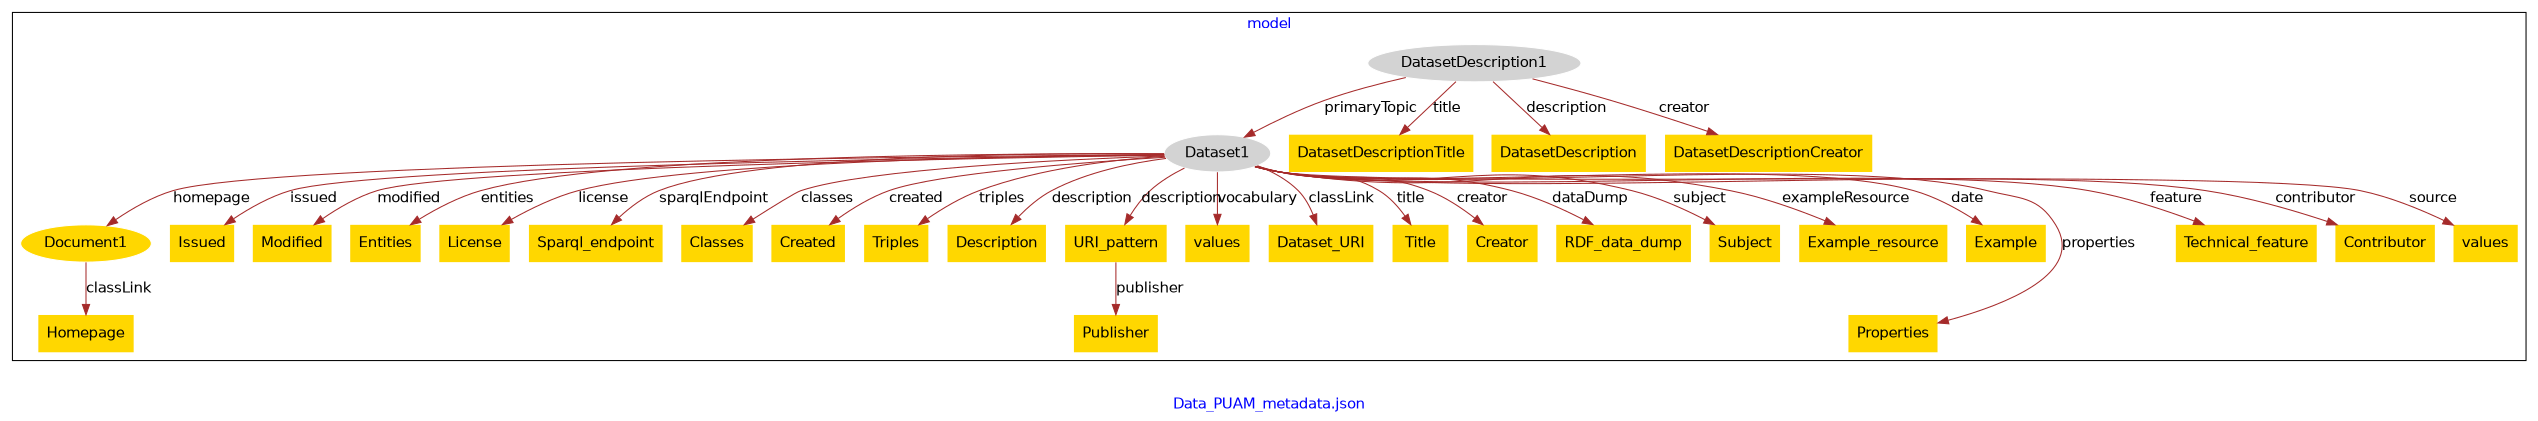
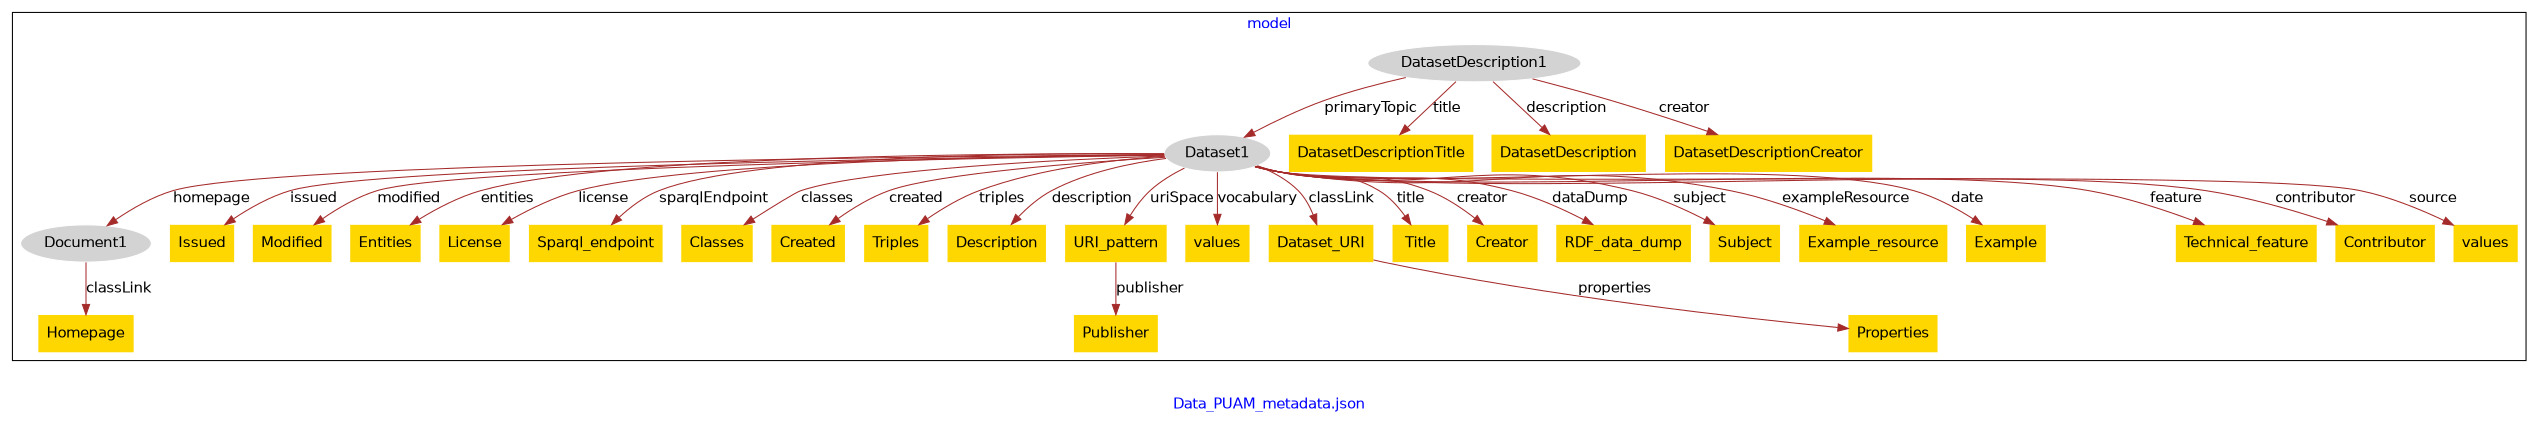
edge "Dataset1" -> "Properties": now "Dataset_URI" -> "Properties"
edge "Dataset1" -> "URI_pattern": label "description" -> "uriSpace"
node "Document1": fillcolor gold -> lightgray
